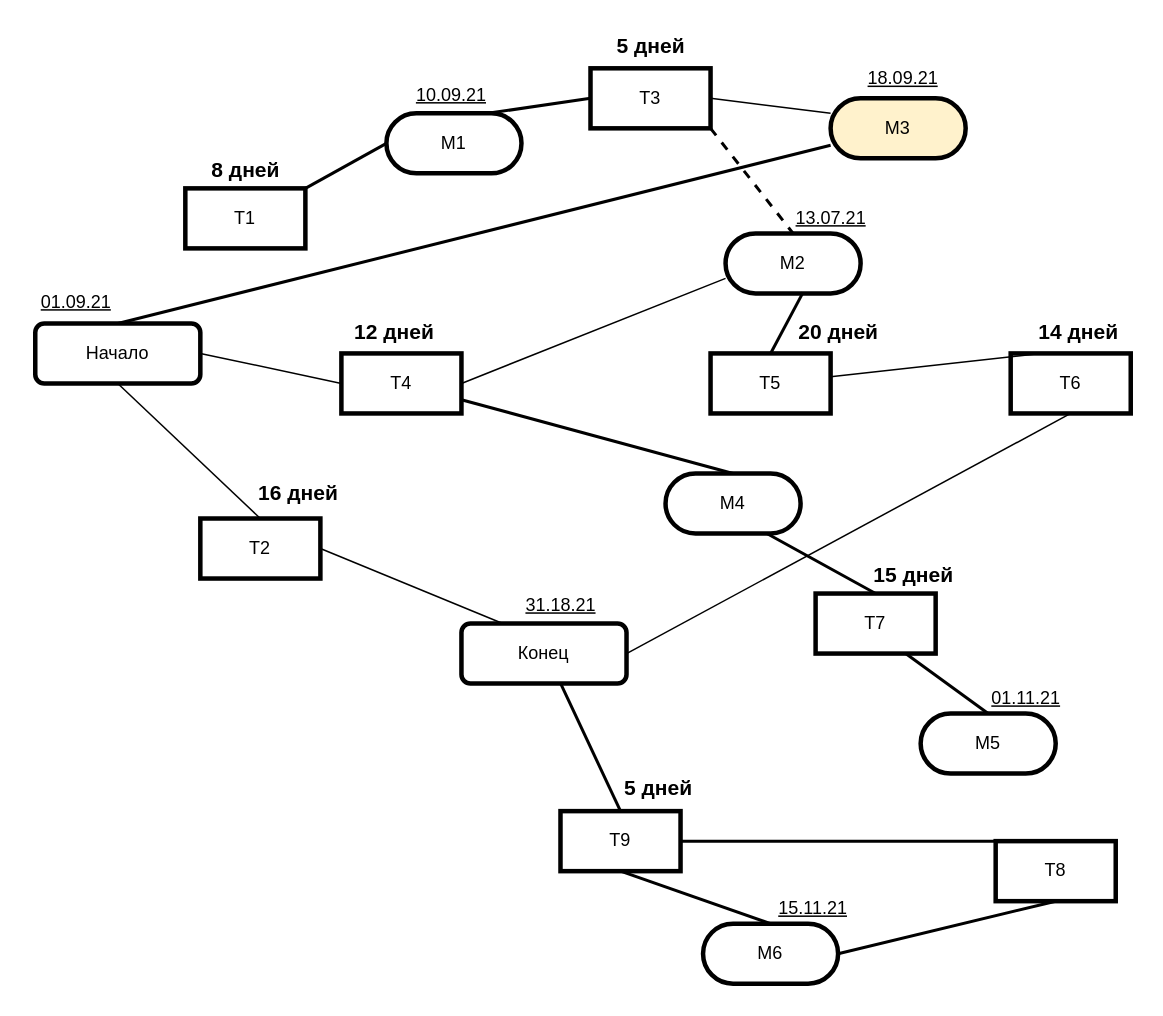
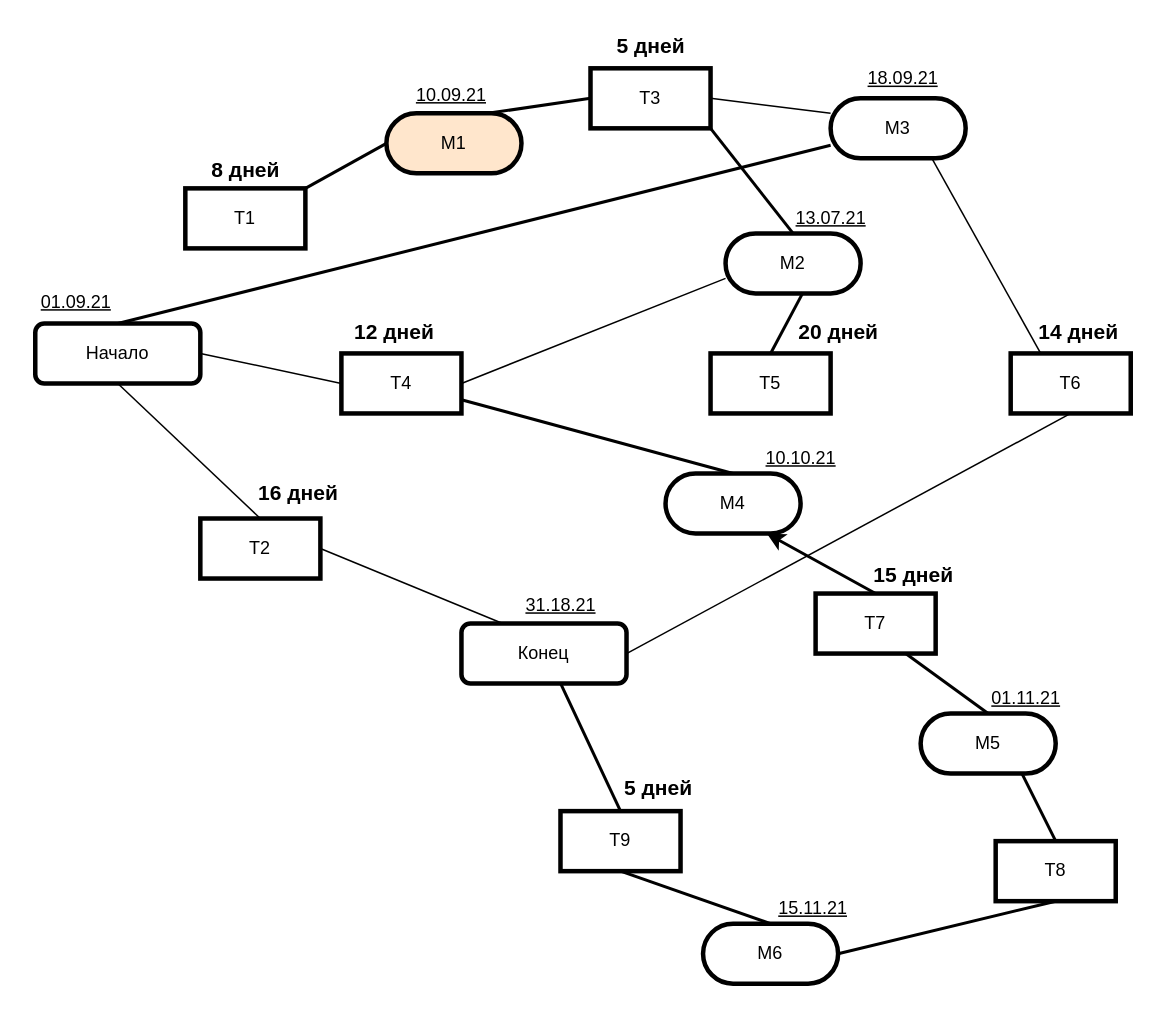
node "M3": fillcolor #fff2cc -> #ffffff
node "M1": fillcolor #ffffff -> #ffe6cc
edge "T3" -- "M2": style dashed -> solid
edge "T5" -- "T6": now "M3" -- "T6"
node "10.10.21": added
edge "M4" -- "T7": arrowhead none -> classic
edge "T9" -- "T8": now "M5" -- "T8"
